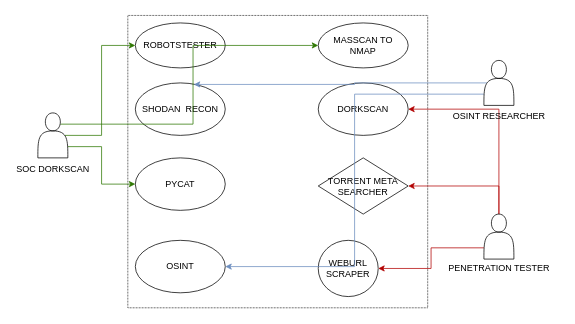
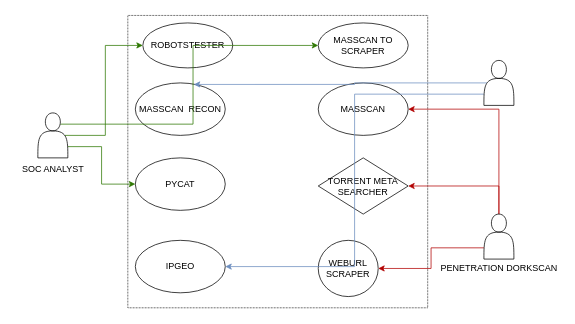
node "ROBOTSTESTER": moved (180, 45) -> (188, 45)
node "MASSCAN TO NMAP": label "MASSCAN TO NMAP" -> "MASSCAN TO SCRAPER"
node "SHODAN RECON": label "SHODAN RECON" -> "MASSCAN RECON"
node "DORKSCAN": label "DORKSCAN" -> "MASSCAN"
node "OSINT RESEARCHER": removed
node "SOC DORKSCAN": label "SOC DORKSCAN" -> "SOC ANALYST"
node "OSINT": label "OSINT" -> "IPGEO"
node "PENETRATION TESTER": label "PENETRATION TESTER" -> "PENETRATION DORKSCAN"
